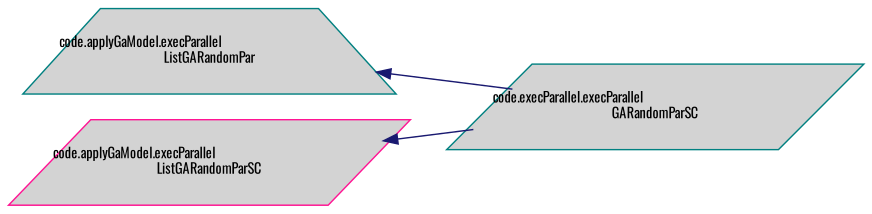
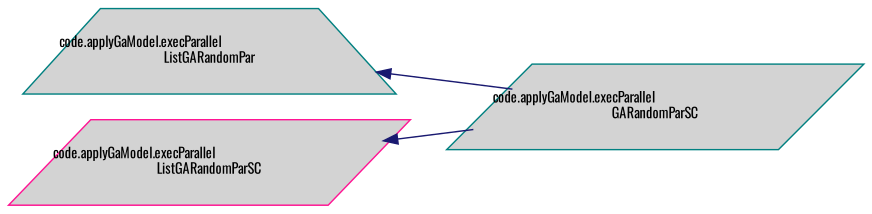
node "code.execParallel.execParallel GARandomParSC": label "code.execParallel.execParallel GARandomParSC" -> "code.applyGaModel.execParallel GARandomParSC"
